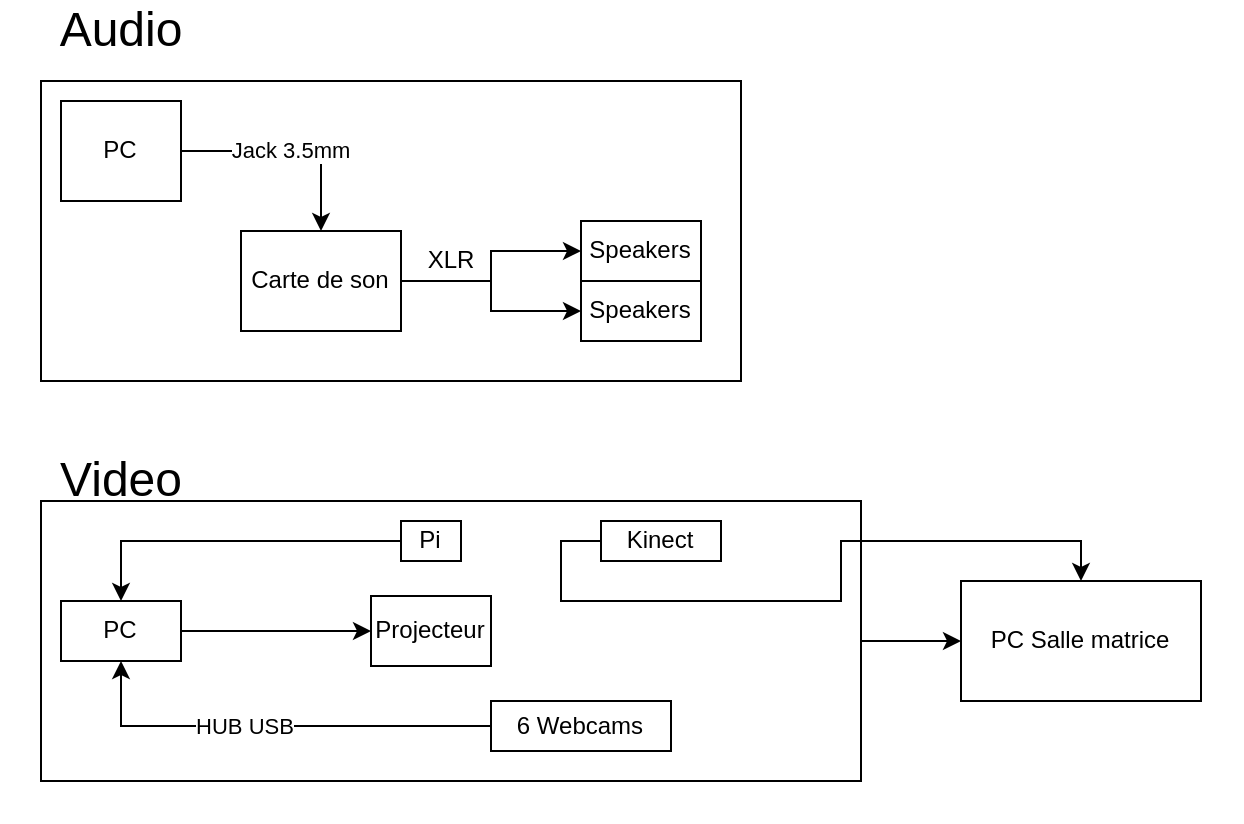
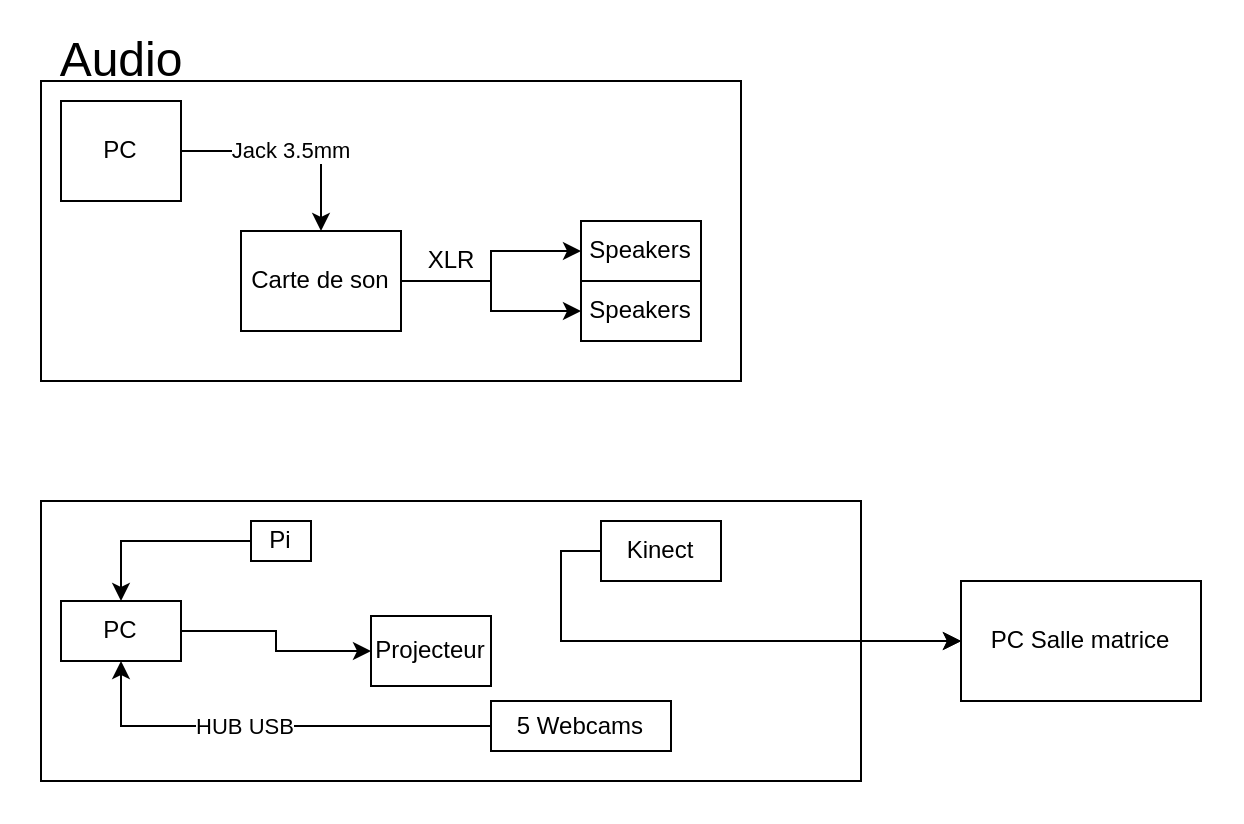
node "Audio": moved (121, 31) -> (121, 61)
node "Video": removed
node "Pi": moved (431, 541) -> (281, 541)
node "Kinect": size 120x40 -> 120x60
node "Projecteur": moved (431, 631) -> (431, 651)
node "6 Webcams": label "6 Webcams" -> "5 Webcams"
